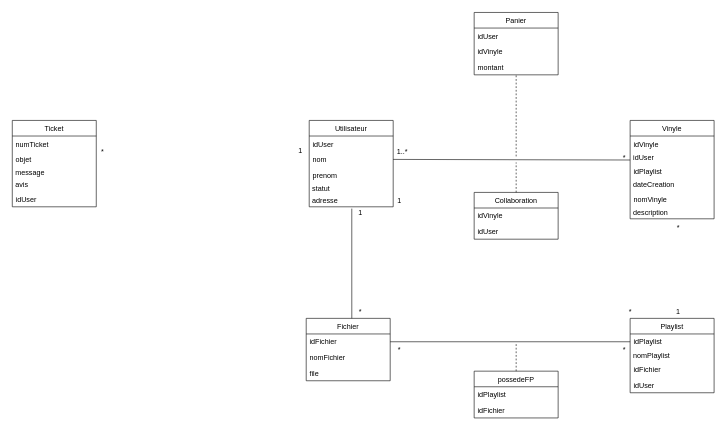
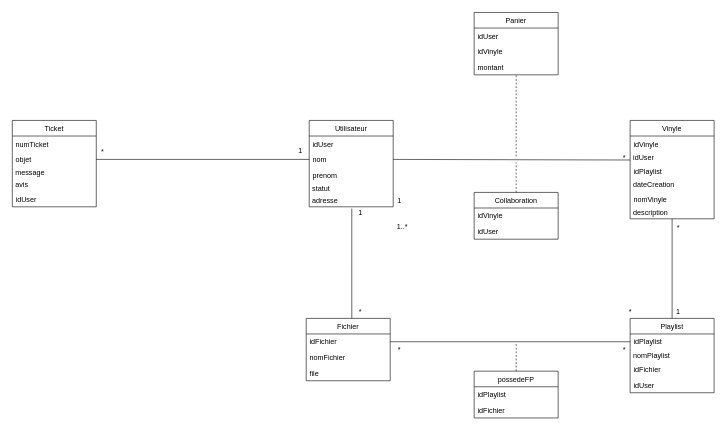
node "1..*": moved (402, 152) -> (402, 227)
edge "objet" -- "nom": added
edge "description" -- "Playlist": added
